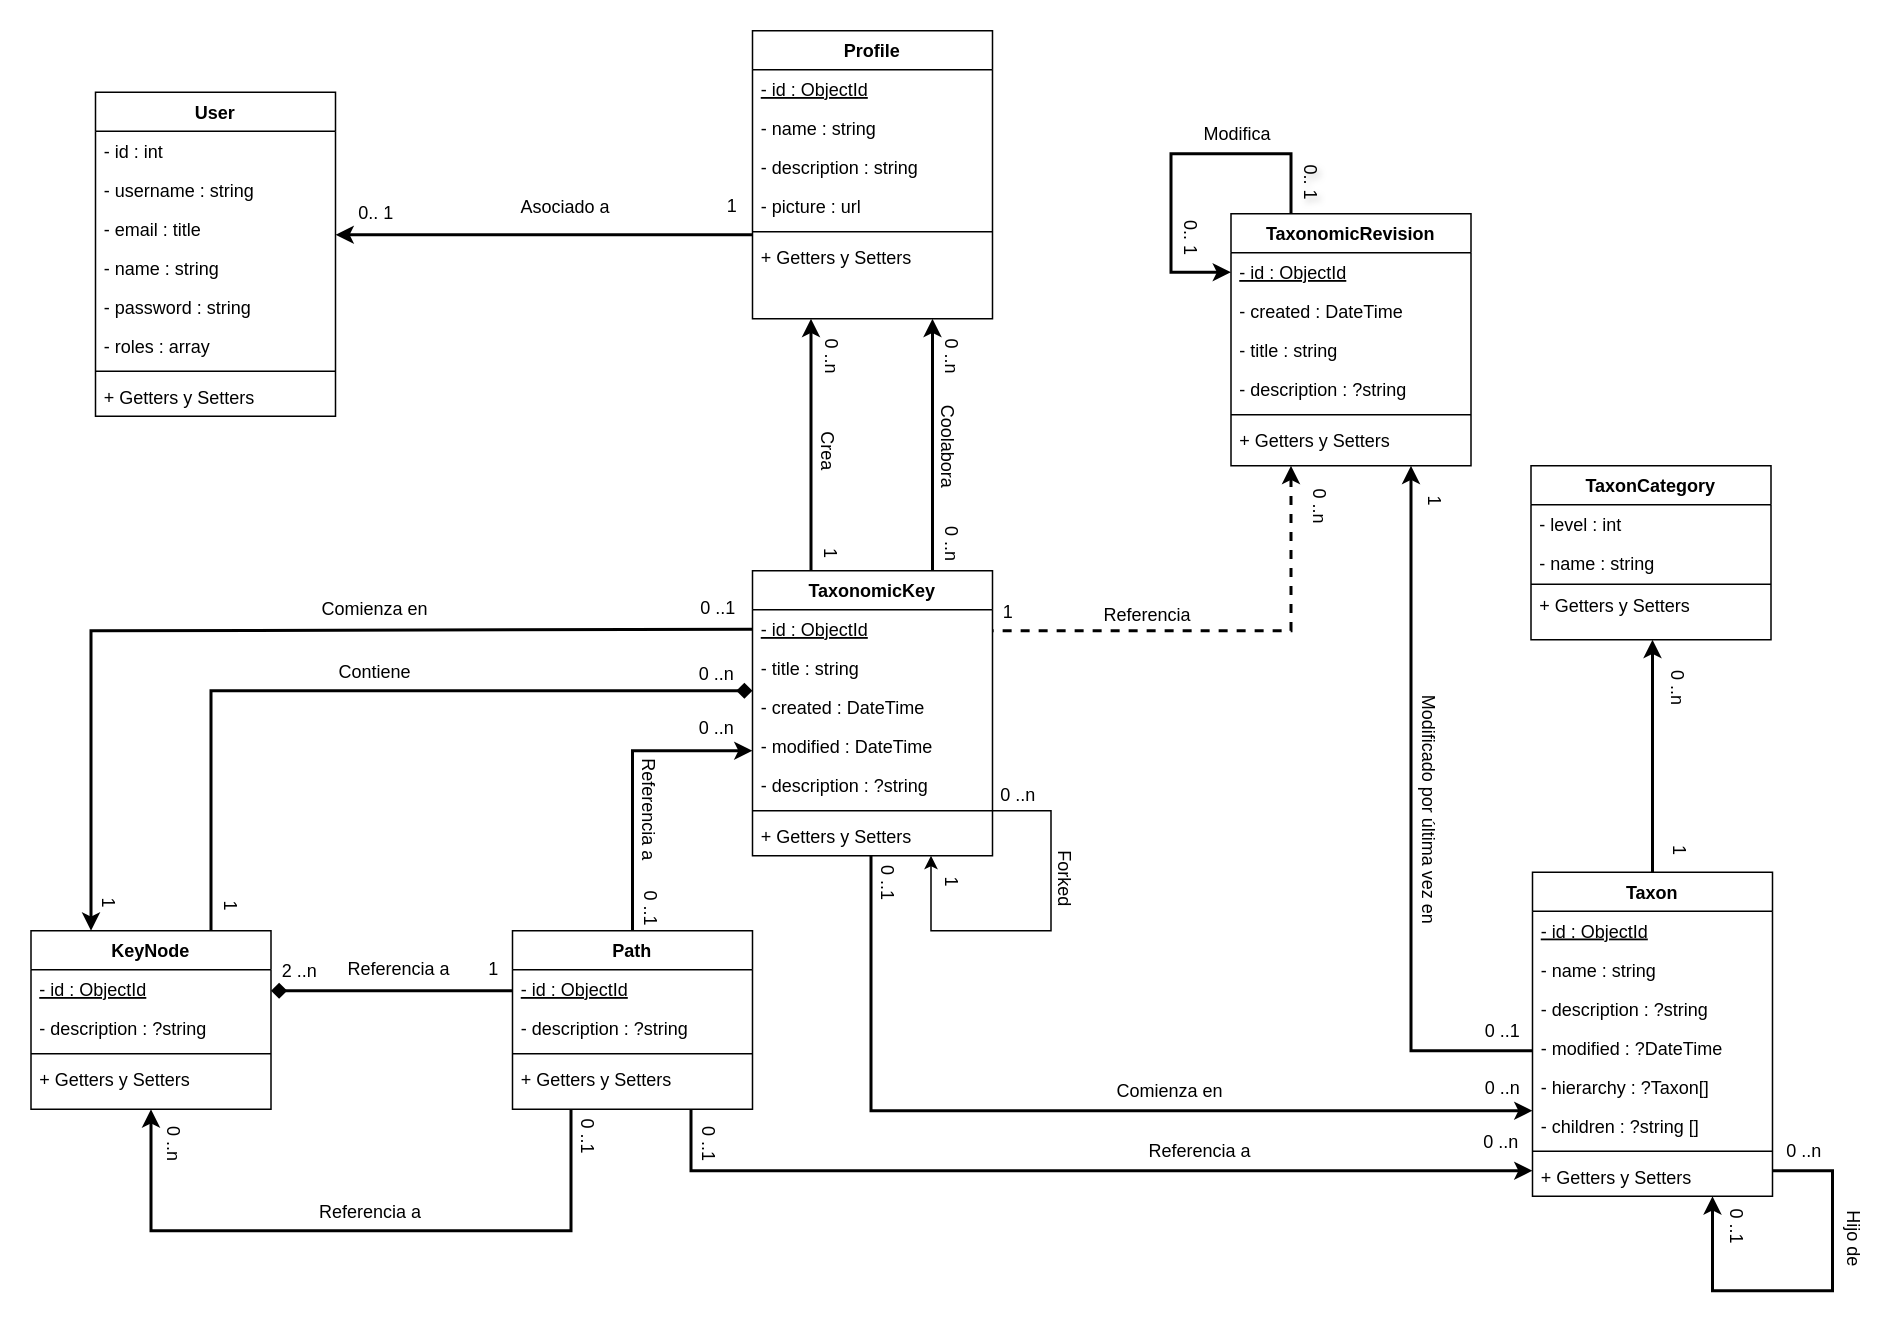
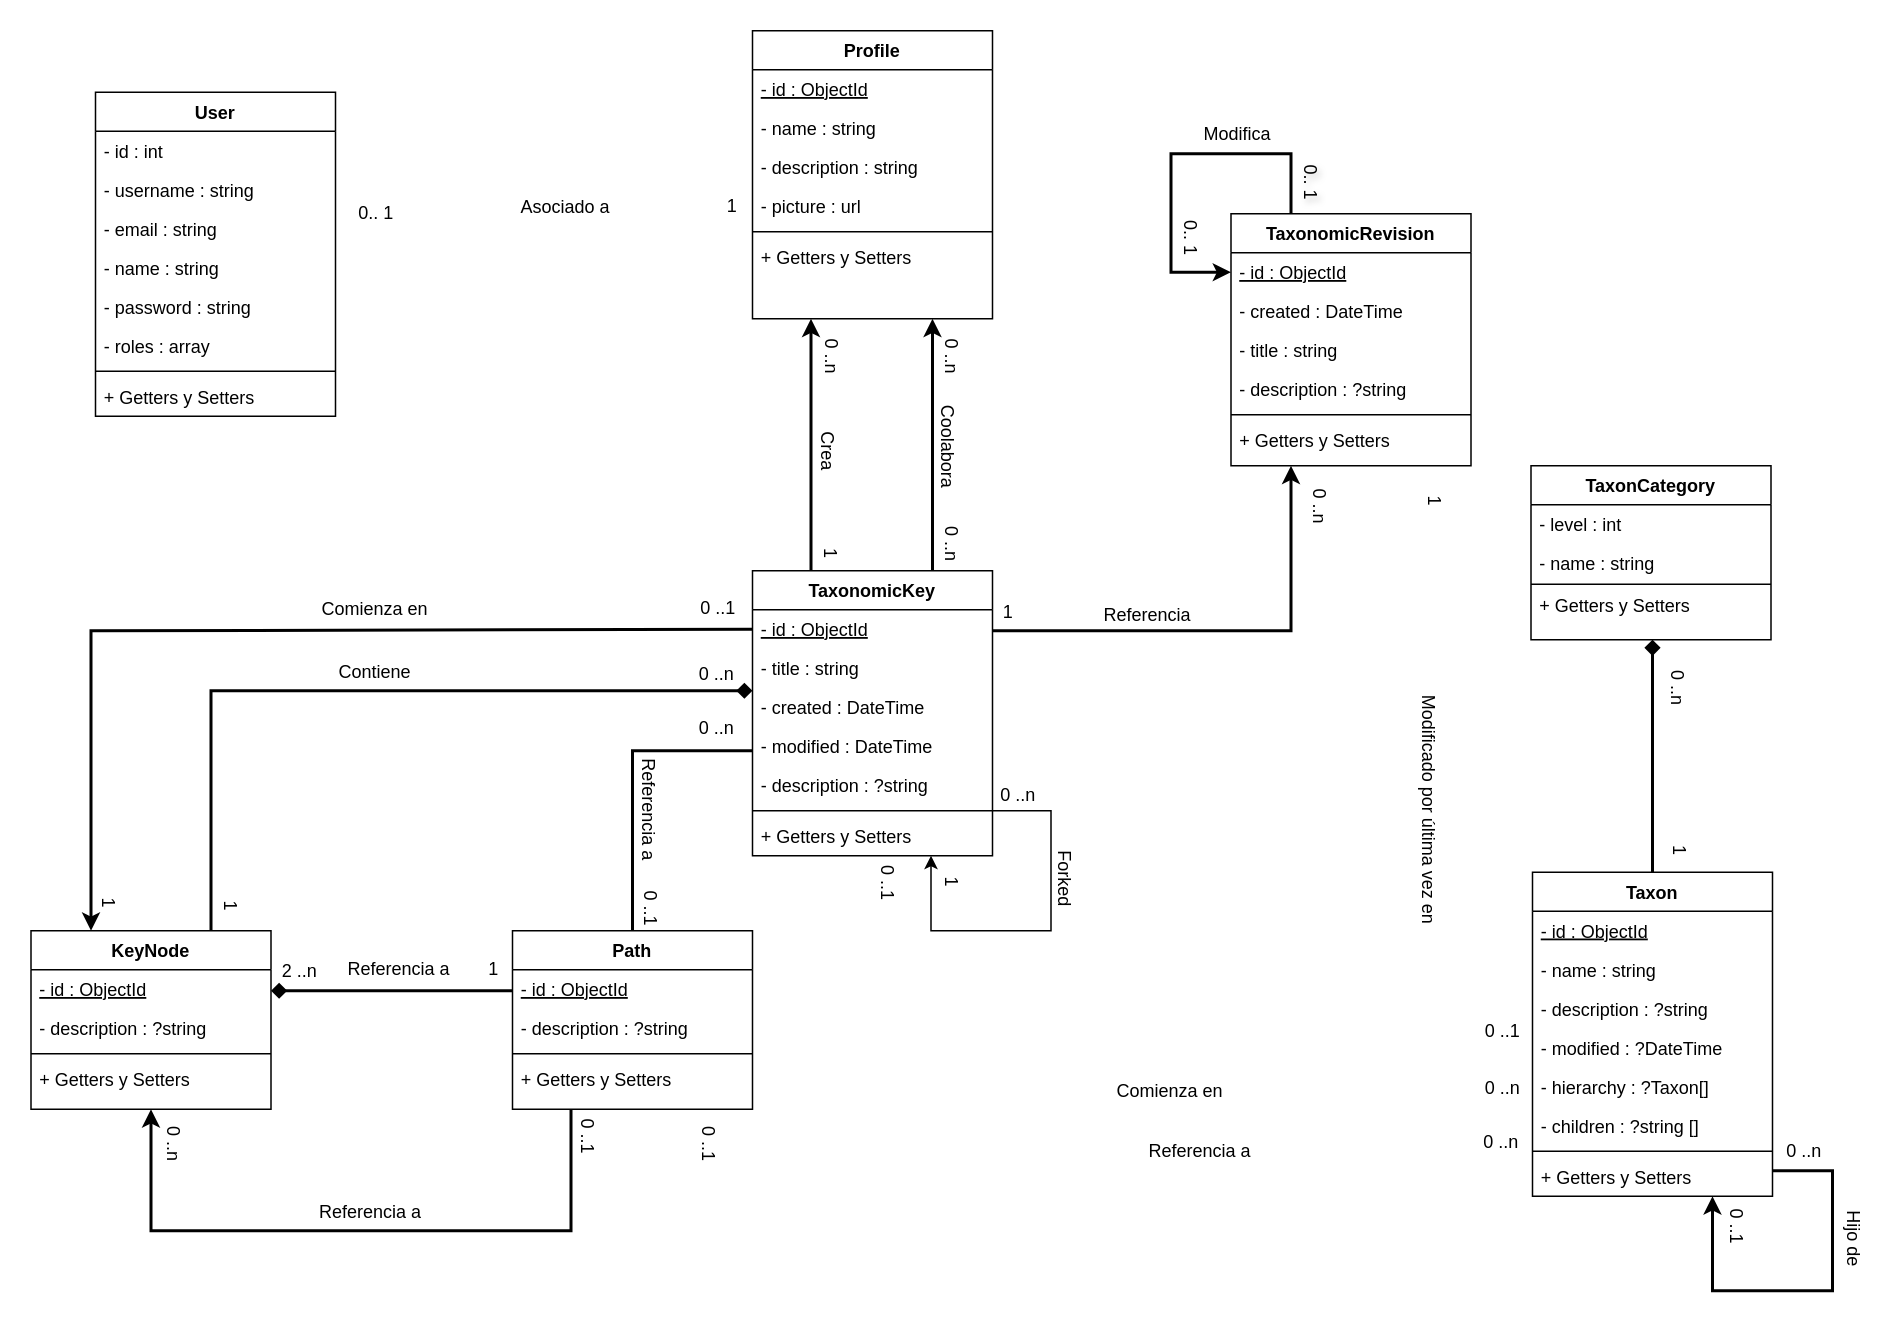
node "- email : title": label "- email : title" -> "- email : string"
edge "Profile" -> "User": removed
edge "TaxonomicKey" -> "TaxonomicRevision": style dashed -> solid
edge "Taxon" -> "TaxonCategory": arrowhead classic -> diamond
edge "Path" -> "TaxonomicKey": arrowhead classic -> none
edge "Taxon" -> "TaxonomicRevision": removed
edge "TaxonomicKey" -> "Taxon": removed
edge "Path" -> "Taxon": removed
